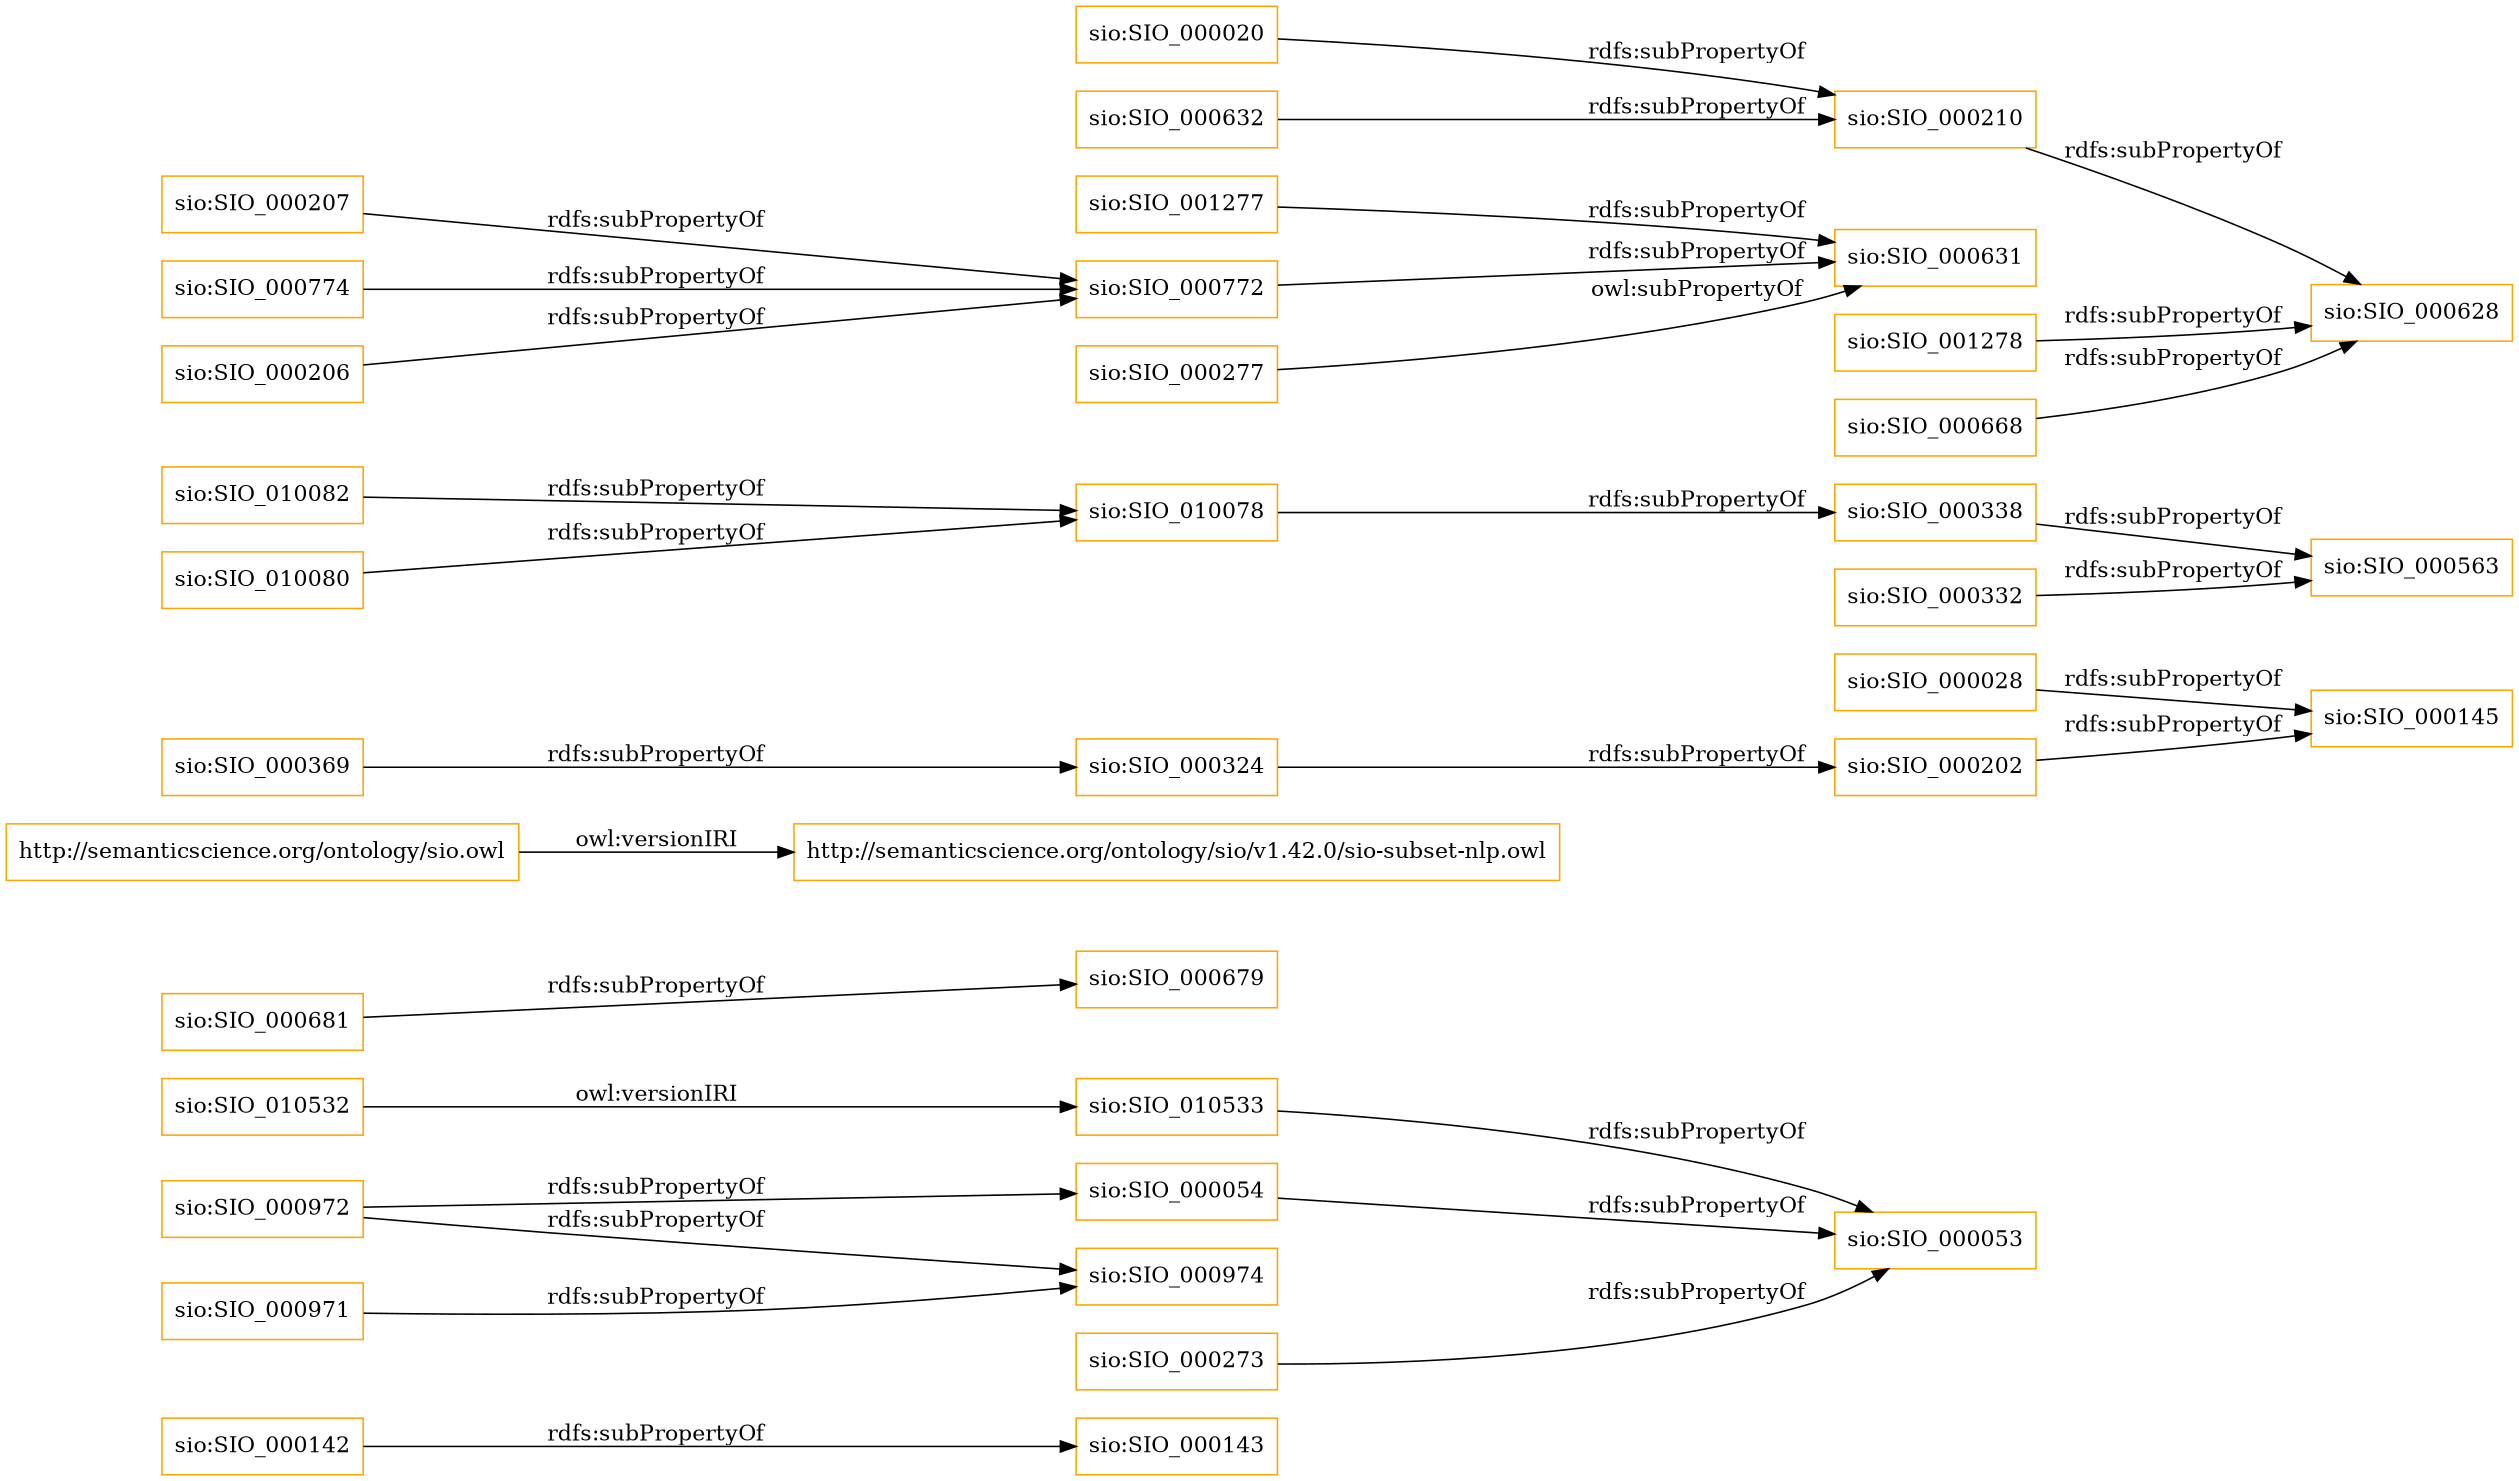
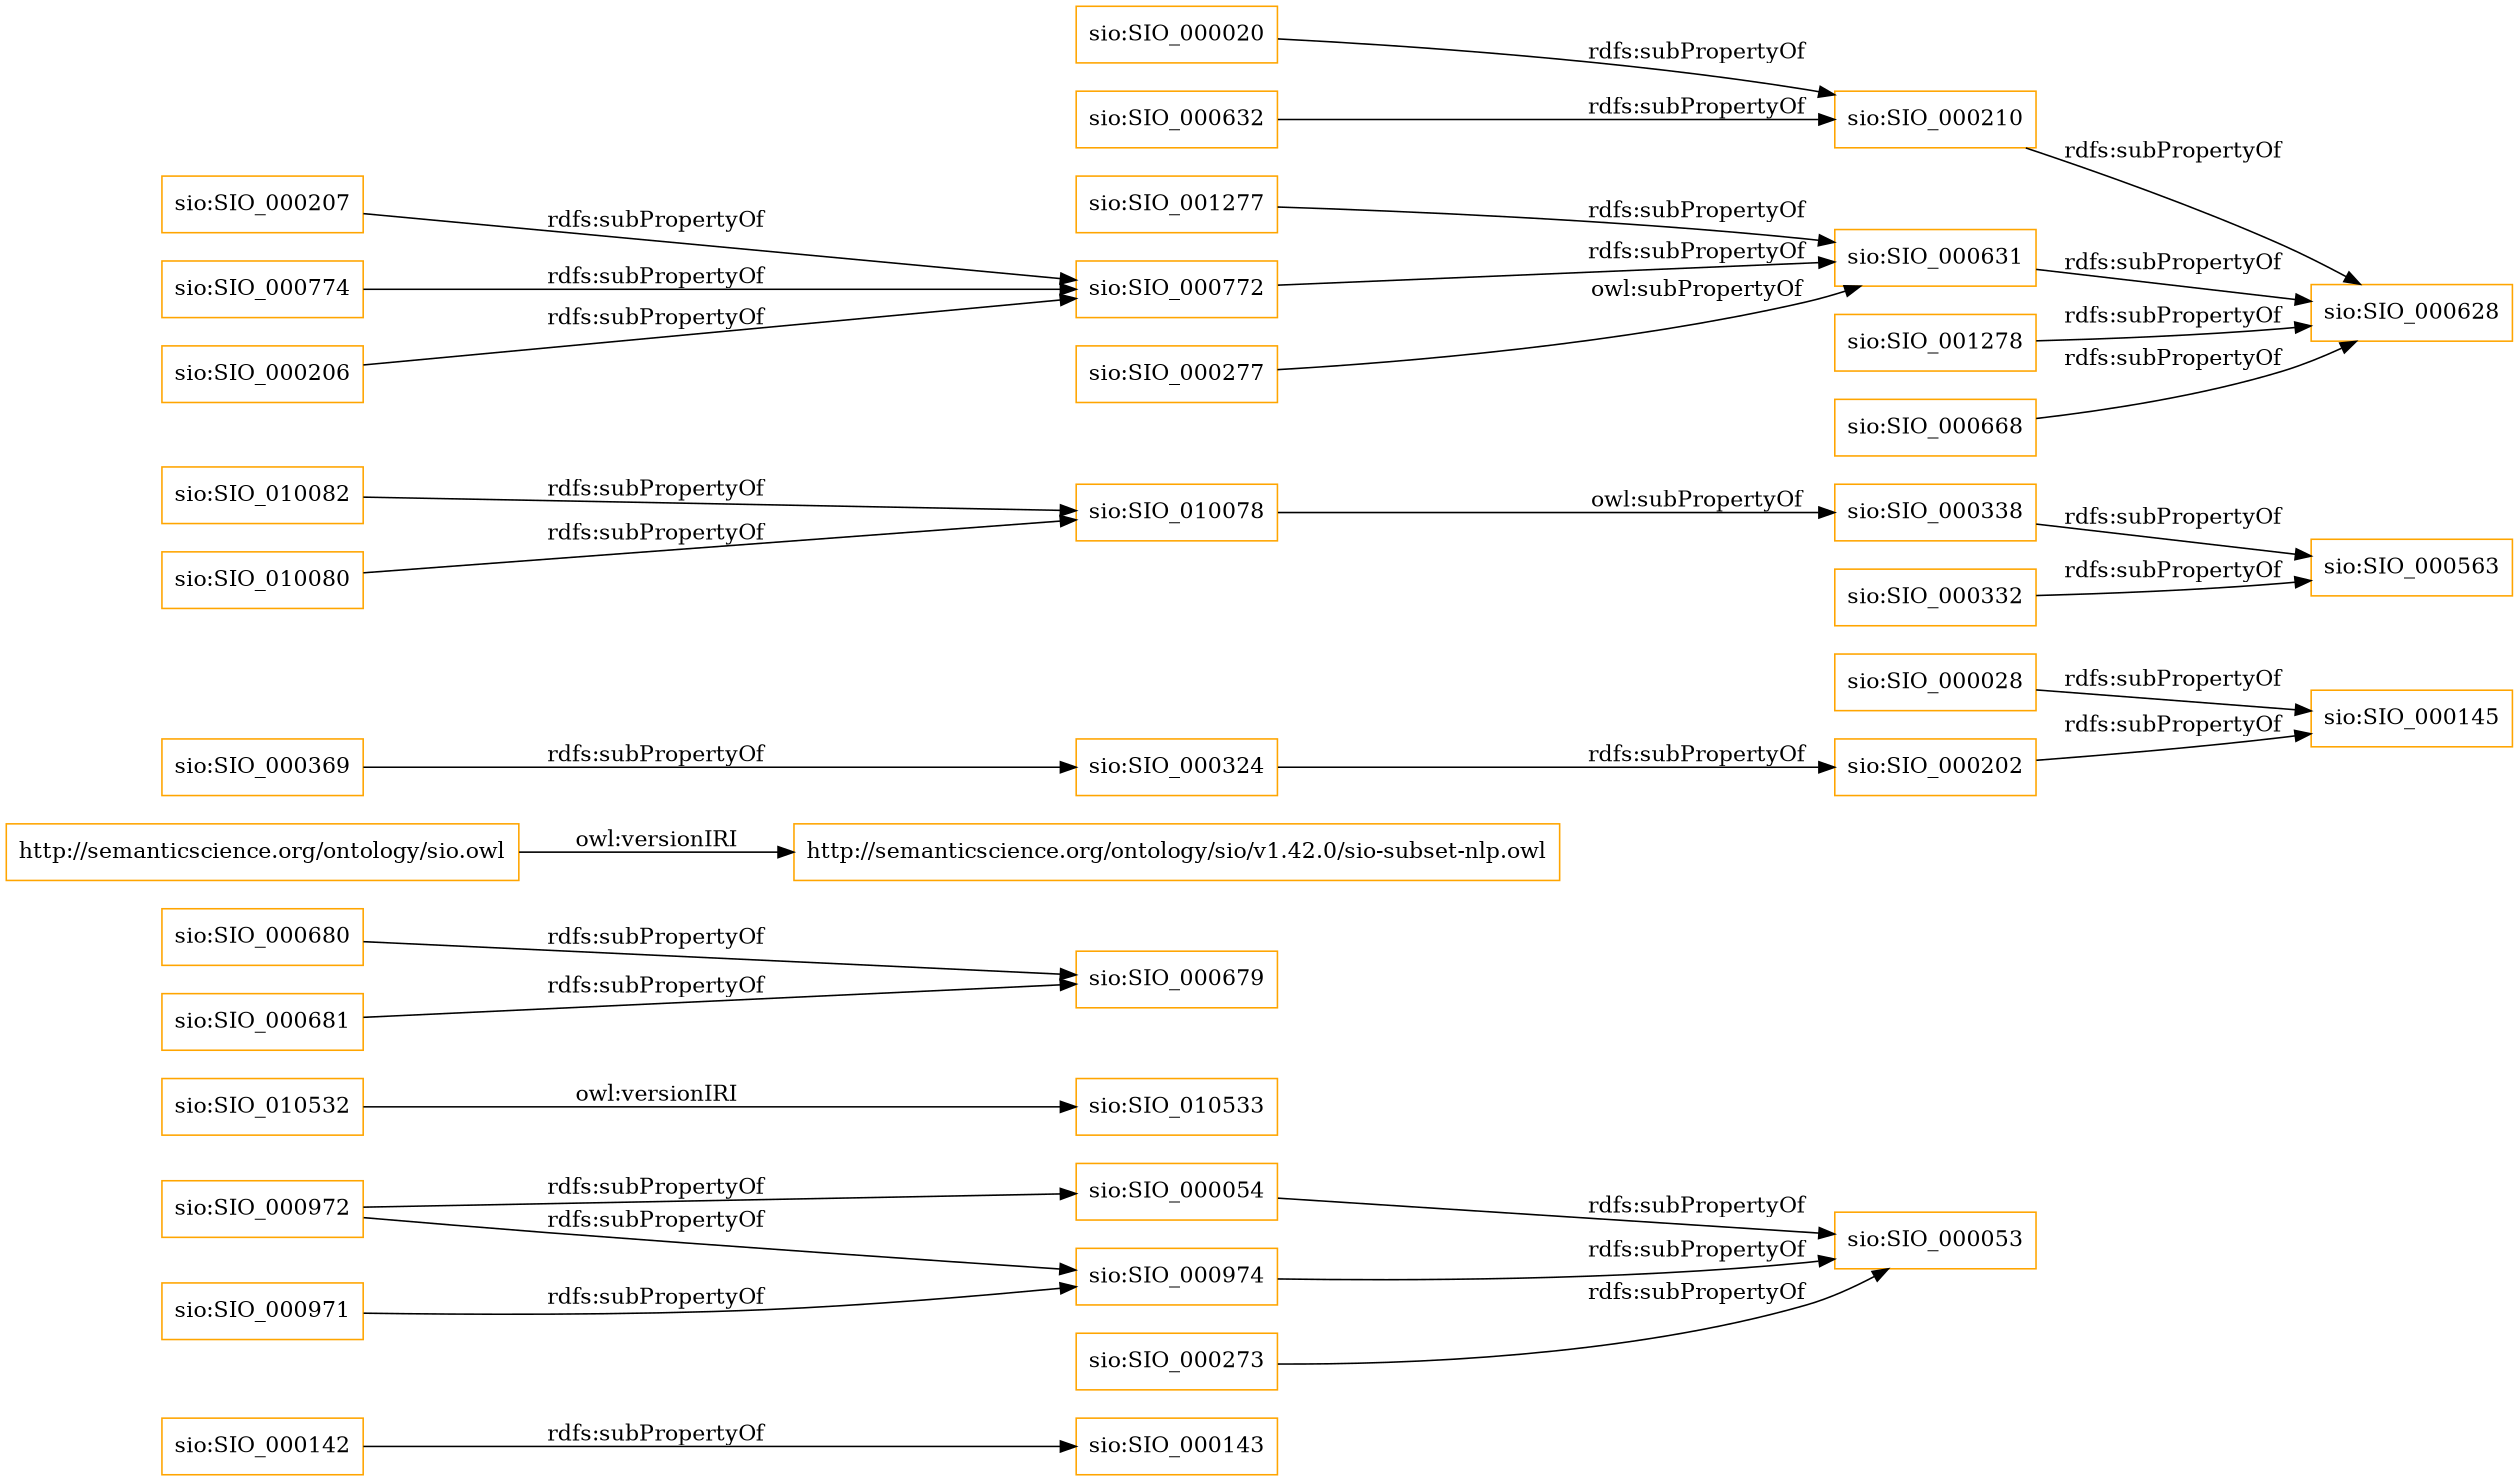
edge "sio:SIO_000631" -> "sio:SIO_000628": added, label "rdfs:subPropertyOf"
edge "sio:SIO_010078" -> "sio:SIO_000338": label "rdfs:subPropertyOf" -> "owl:subPropertyOf"
node "sio:SIO_000680": added
edge "sio:SIO_010533" -> "sio:SIO_000053": now "sio:SIO_000974" -> "sio:SIO_000053"
